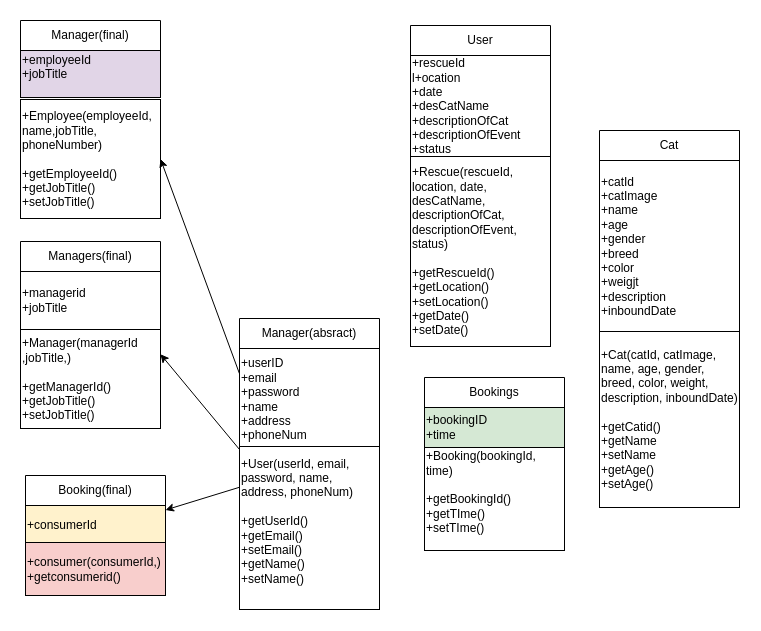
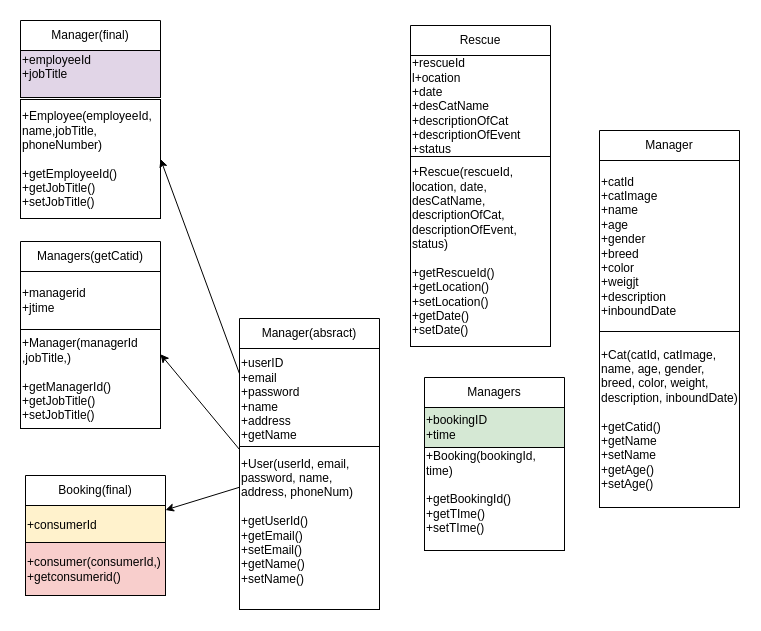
node "User": label "User" -> "Rescue"
node "Cat": label "Cat" -> "Manager"
node "Managers(final)": label "Managers(final)" -> "Managers(getCatid)"
node "+managerid +jobTitle": label "+managerid +jobTitle" -> "+managerid +jtime"
node "Bookings": label "Bookings" -> "Managers"
node "+userID +email +password +name +address +phoneNum": label "+userID +email +password +name +address +phoneNum" -> "+userID +email +password +name +address +getName"
